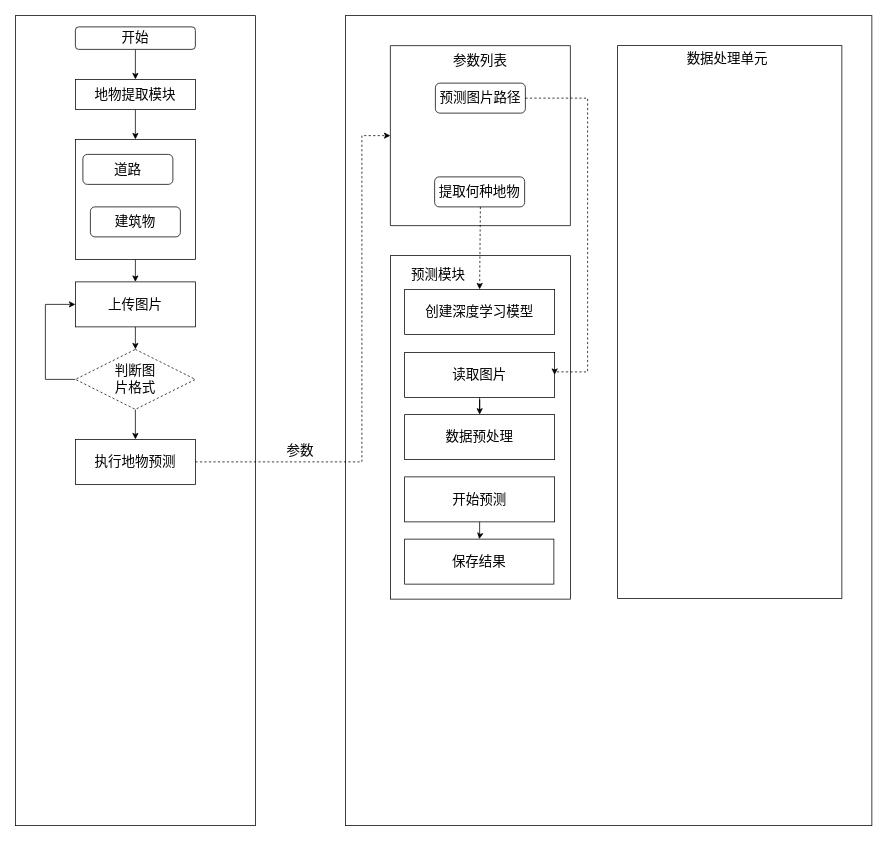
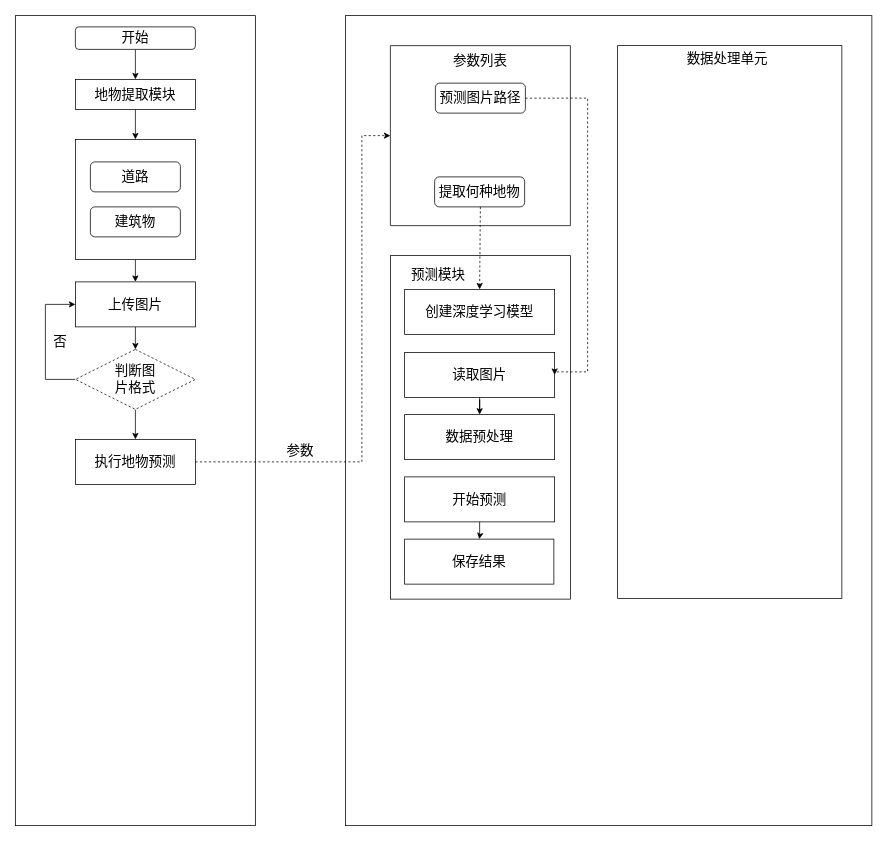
node "道路": moved (128, 169) -> (135, 177)
node "否": added
